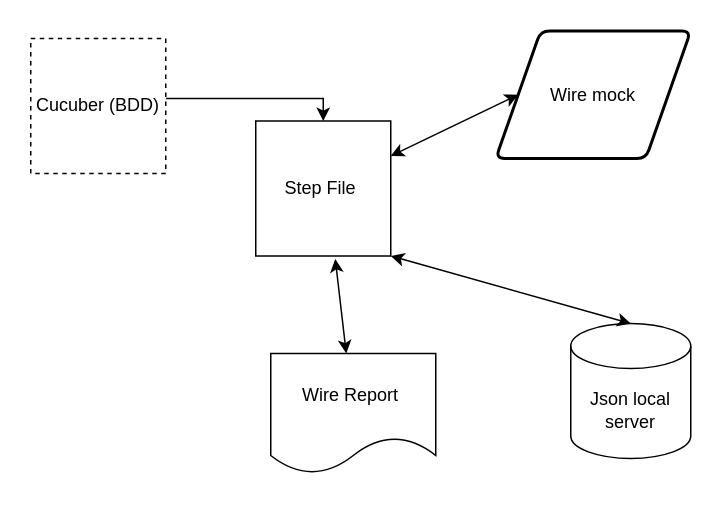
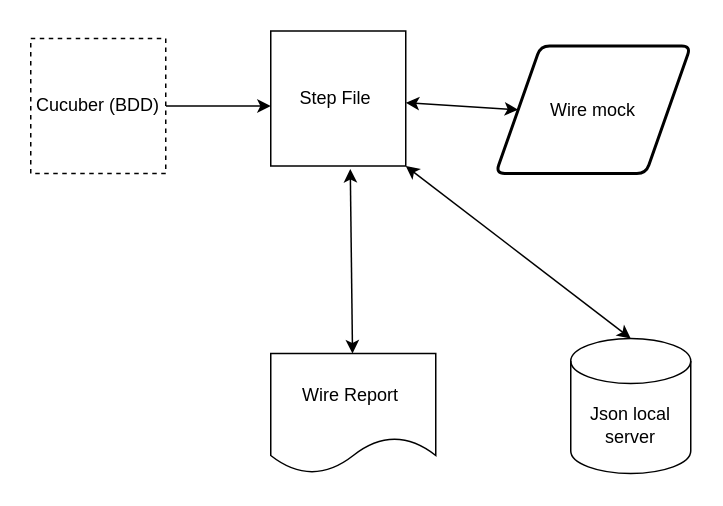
node "Wire mock": moved (593, 95) -> (593, 110)
node "Step File": moved (323, 188) -> (338, 98)
node "Json local server": moved (631, 391) -> (631, 406)
